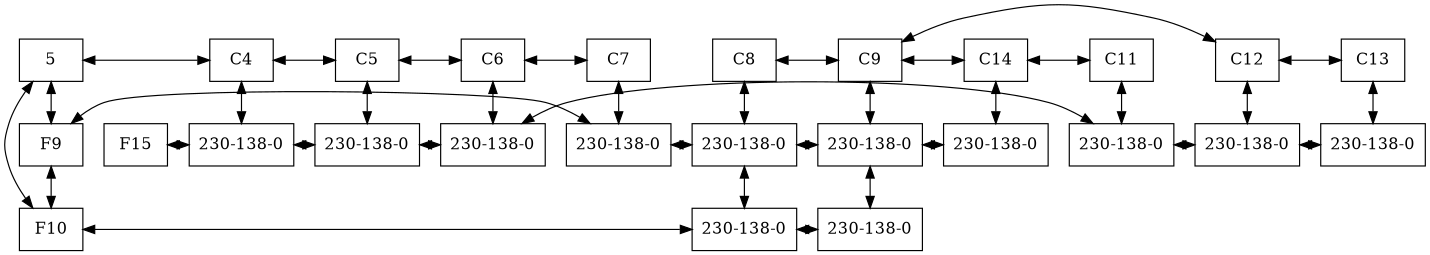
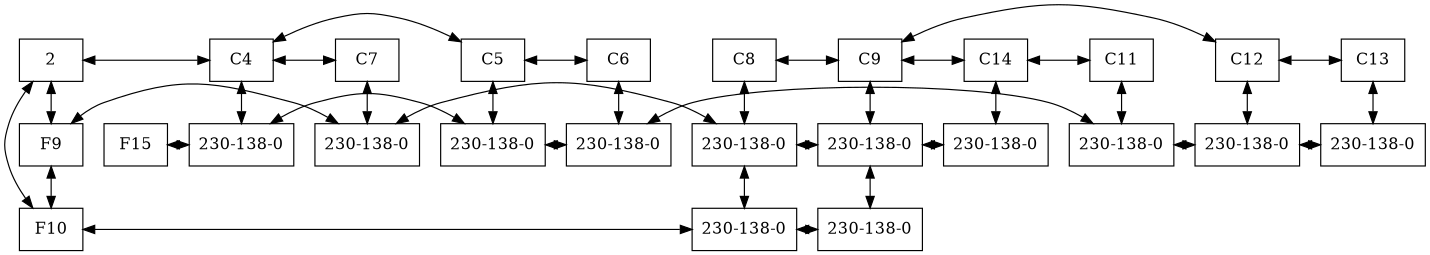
node "5": label "5" -> "2"
edge "C6" -- "C7": now "C4" -- "C7"
